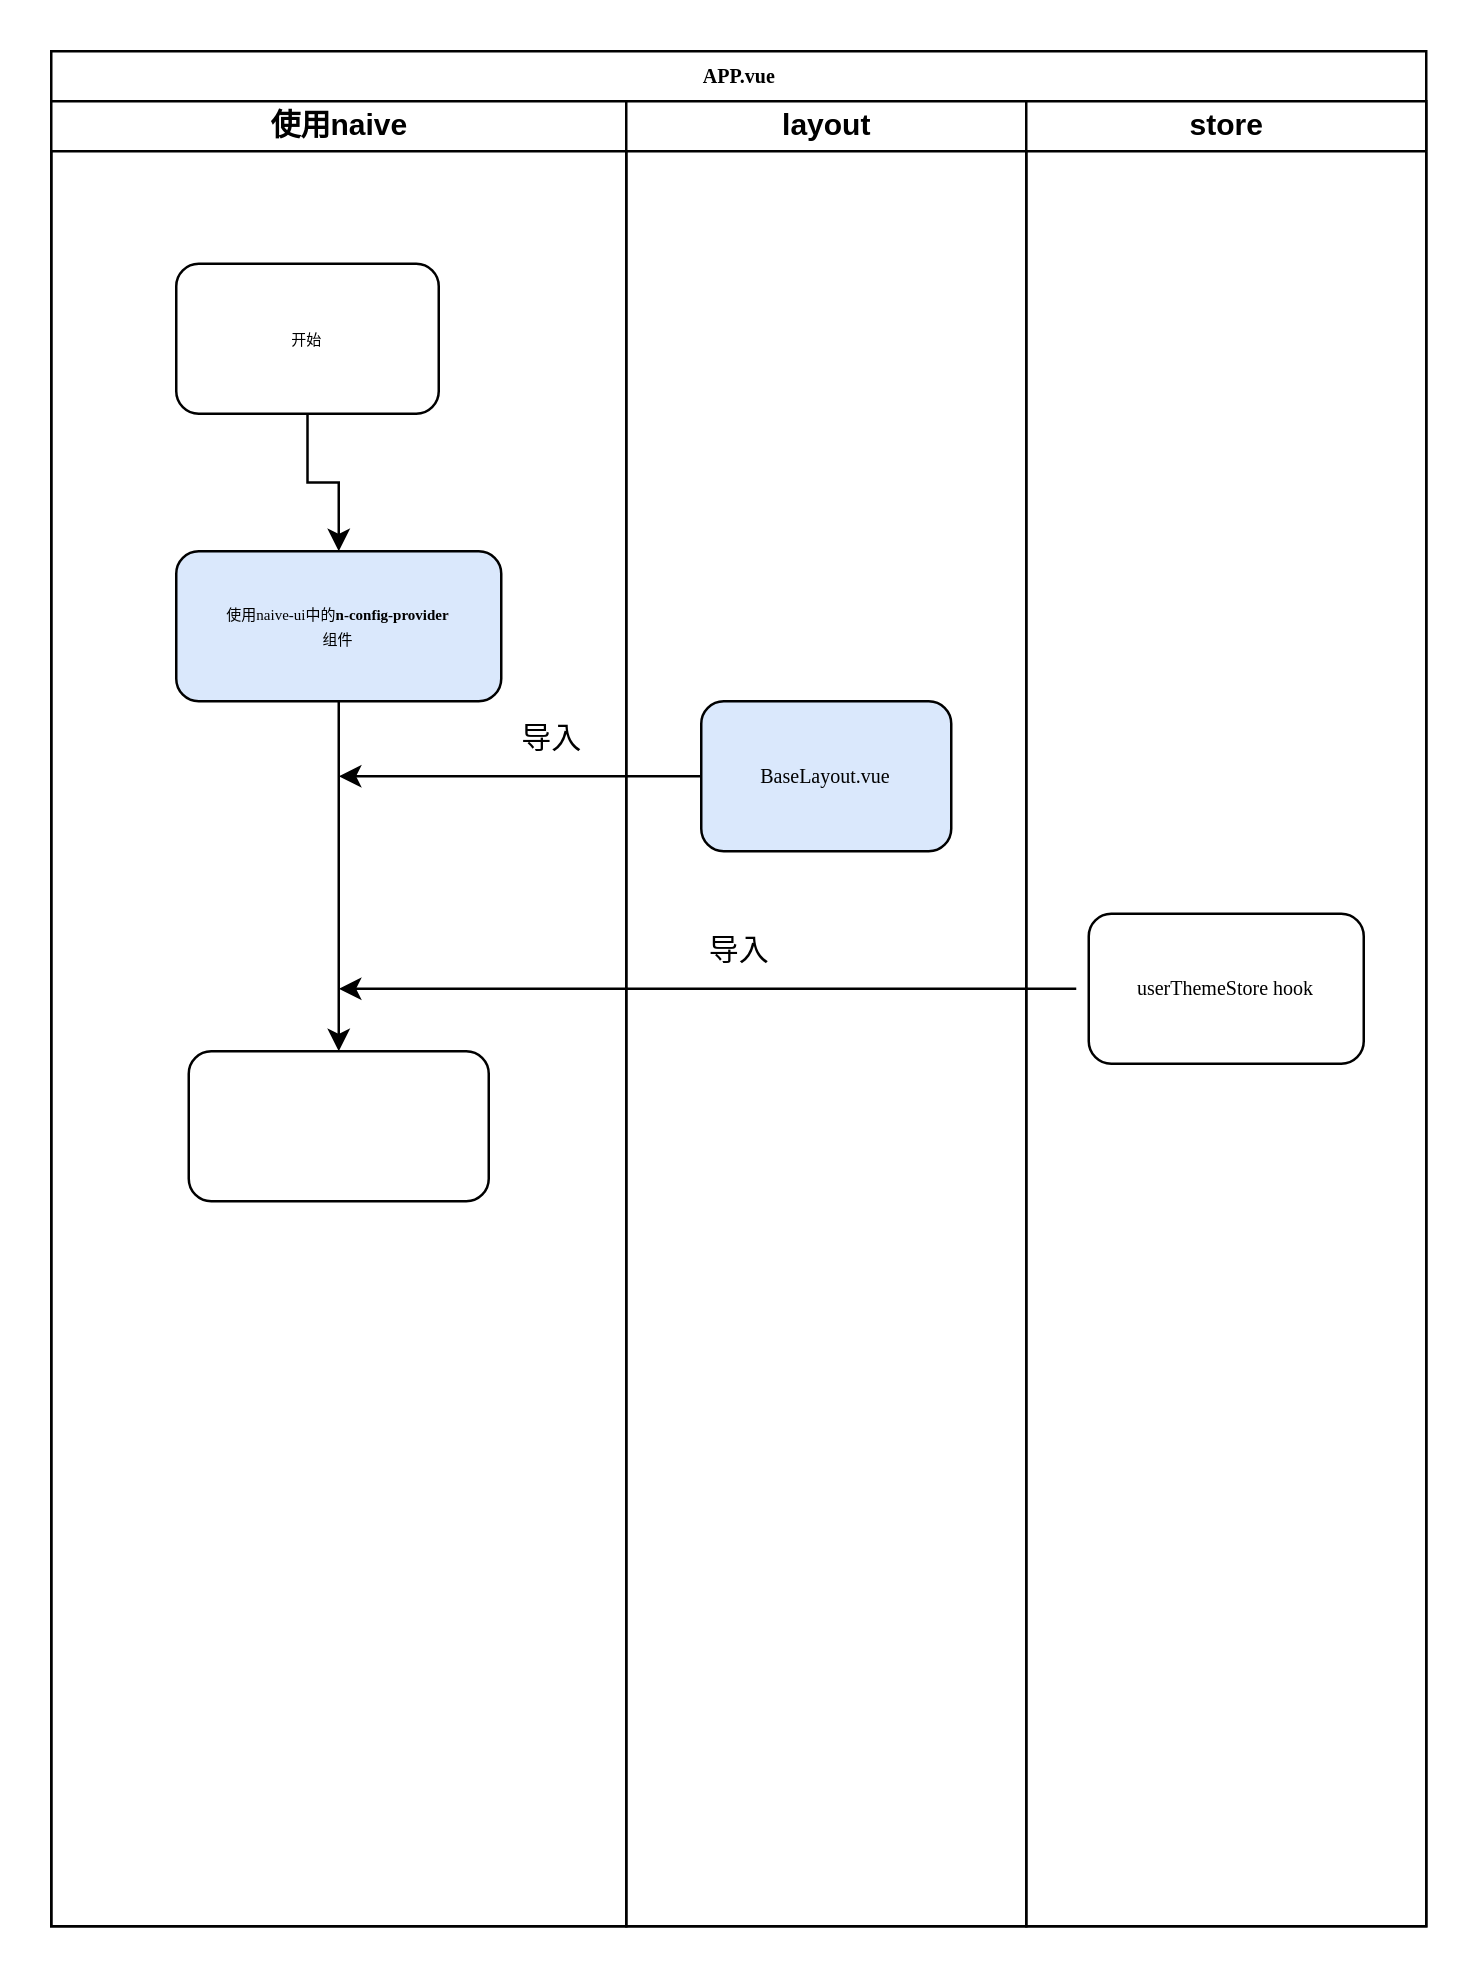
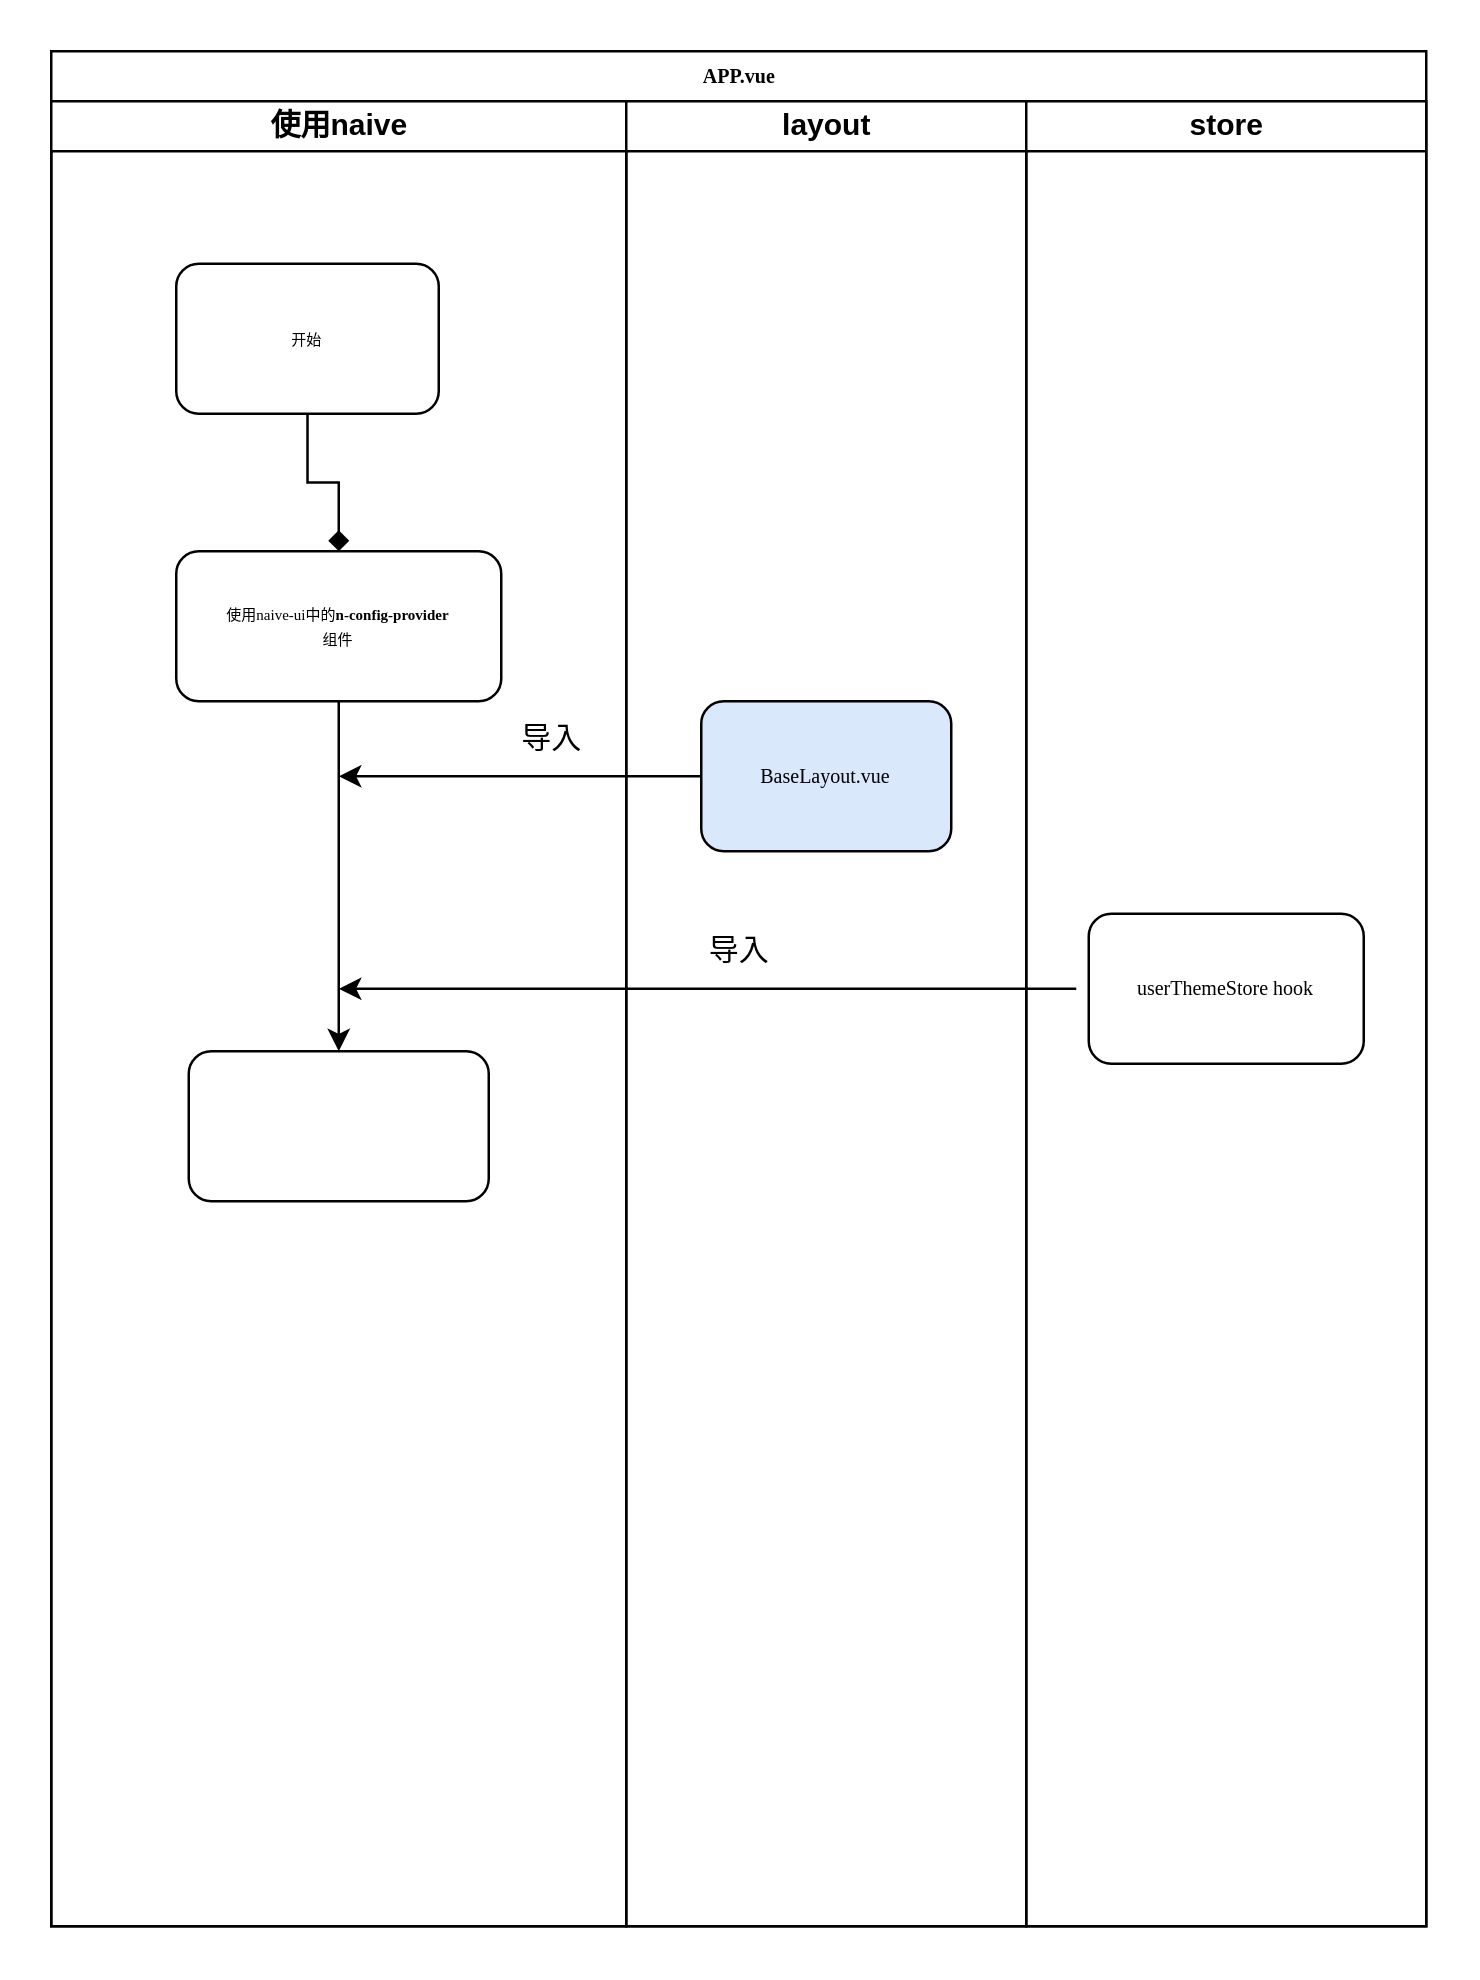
edge "开始" -> "使用naive-ui中的n-config-provider 组件": arrowhead classic -> diamond
node "使用naive-ui中的n-config-provider 组件": fillcolor #dae8fc -> #ffffff
